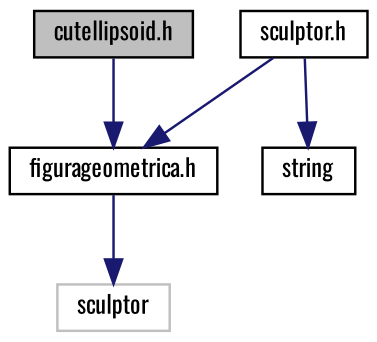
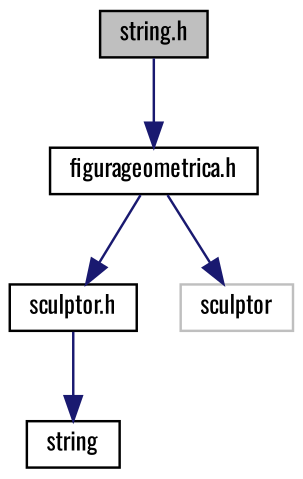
node "cutellipsoid.h": label "cutellipsoid.h" -> "string.h"
edge "sculptor.h" -> "figurageometrica.h": reversed
